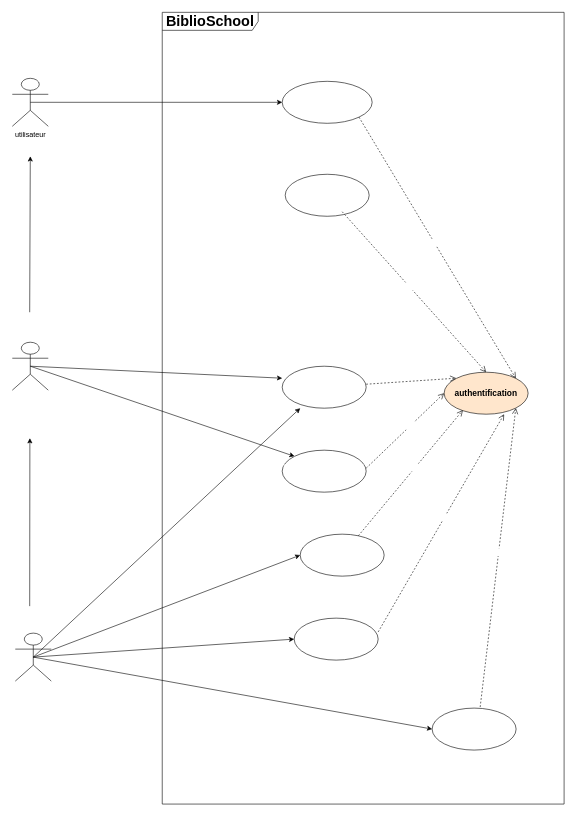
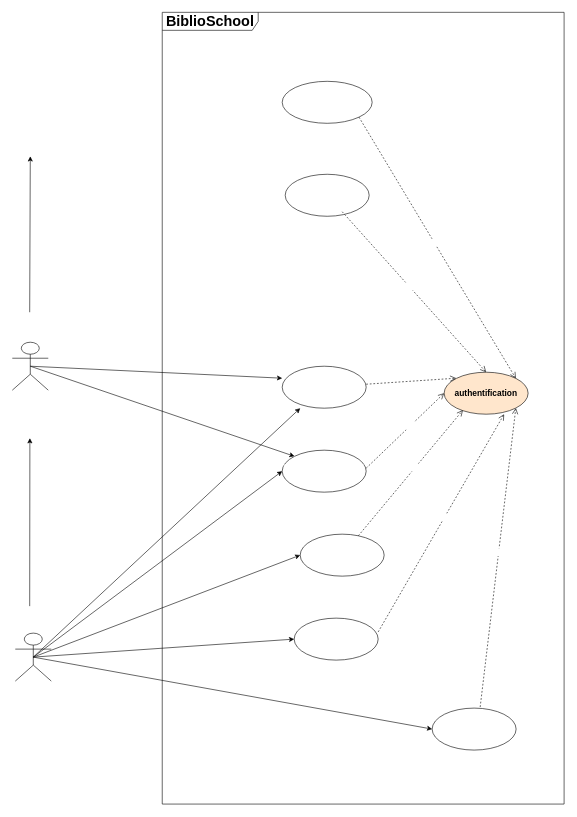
node "utilisateur": removed
edge "utilisateur" -> "voir la liste des livres disponibles": removed
edge "administrateur" -> "gérer les informations des livres": added
